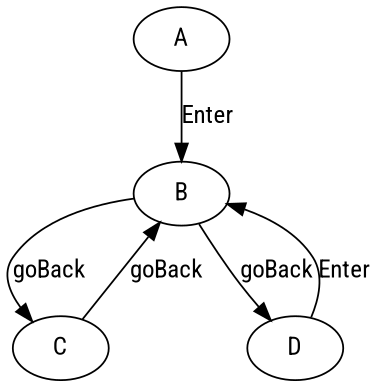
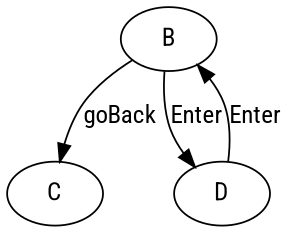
node "A": removed
edge "B" -> "D": label "goBack" -> "Enter"
edge "C" -> "B": removed, label "goBack"
